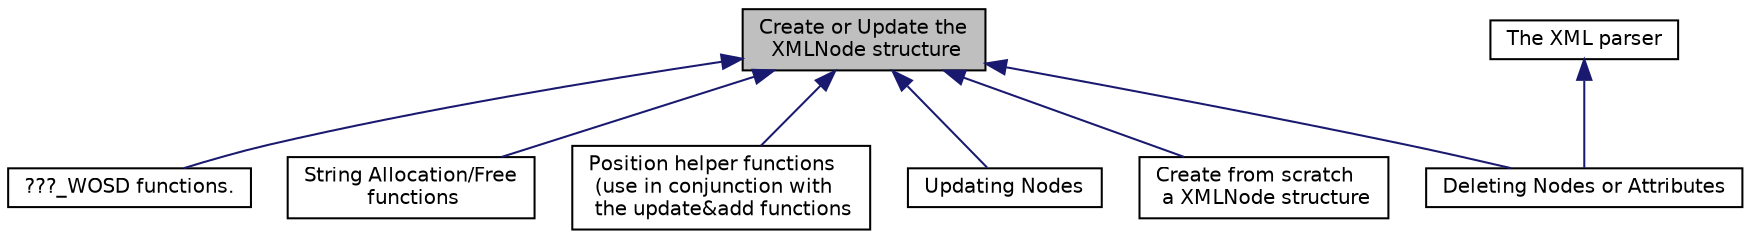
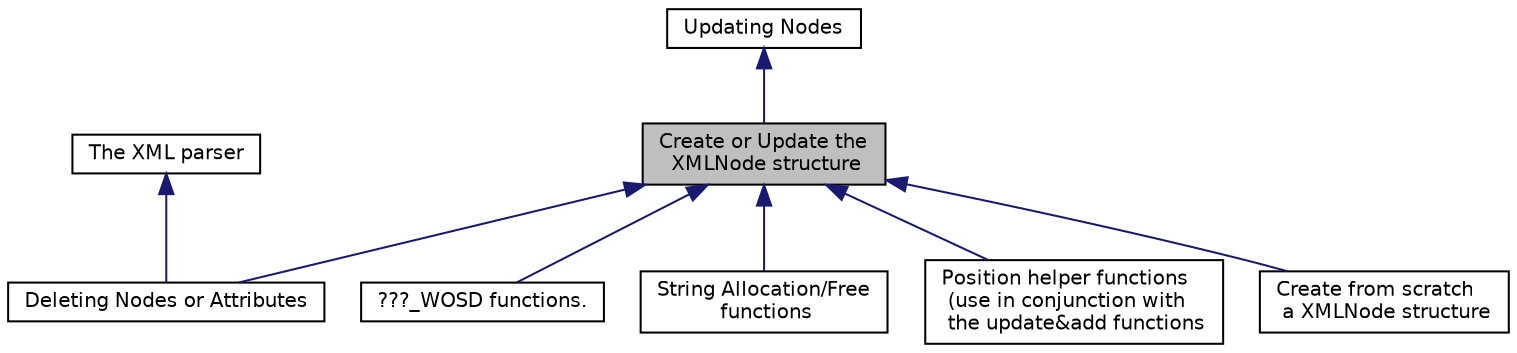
edge "Updating Nodes" -> "Create or Update the XMLNode structure": reversed
